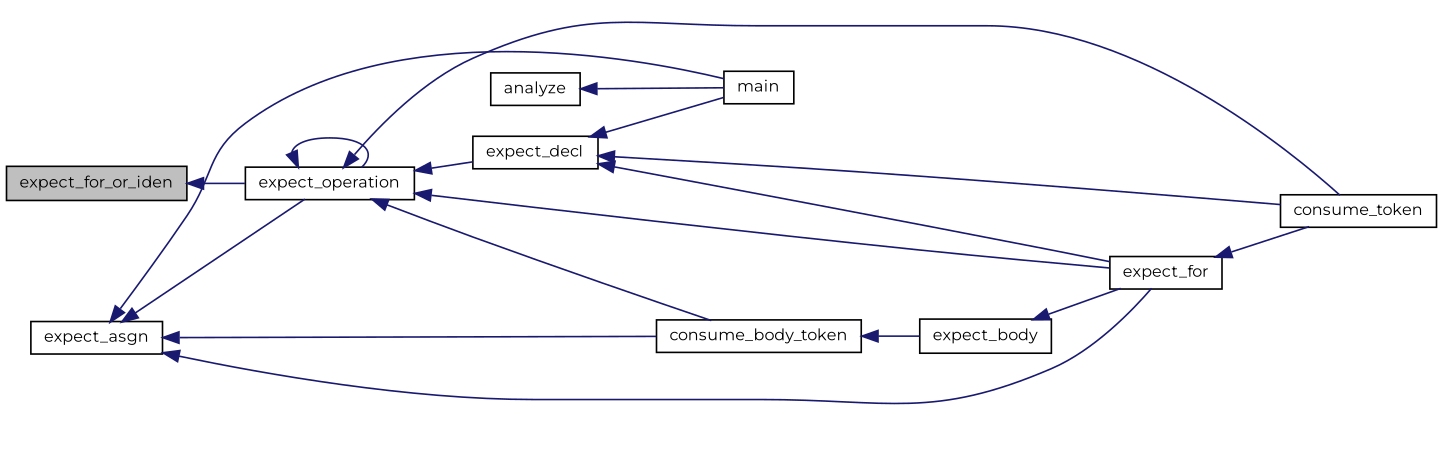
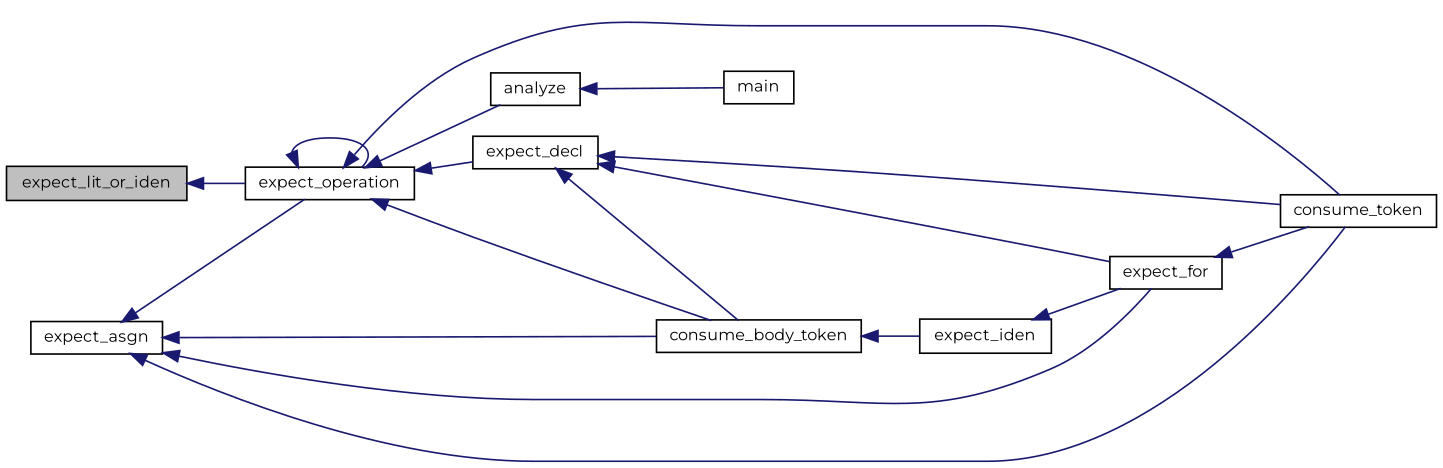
edge "main" -> "expect_asgn": now "consume_token" -> "expect_asgn"
edge "main" -> "expect_decl": now "consume_body_token" -> "expect_decl"
node "expect_for_or_iden": label "expect_for_or_iden" -> "expect_lit_or_iden"
edge "expect_for" -> "expect_operation": now "analyze" -> "expect_operation"
node "expect_body": label "expect_body" -> "expect_iden"
